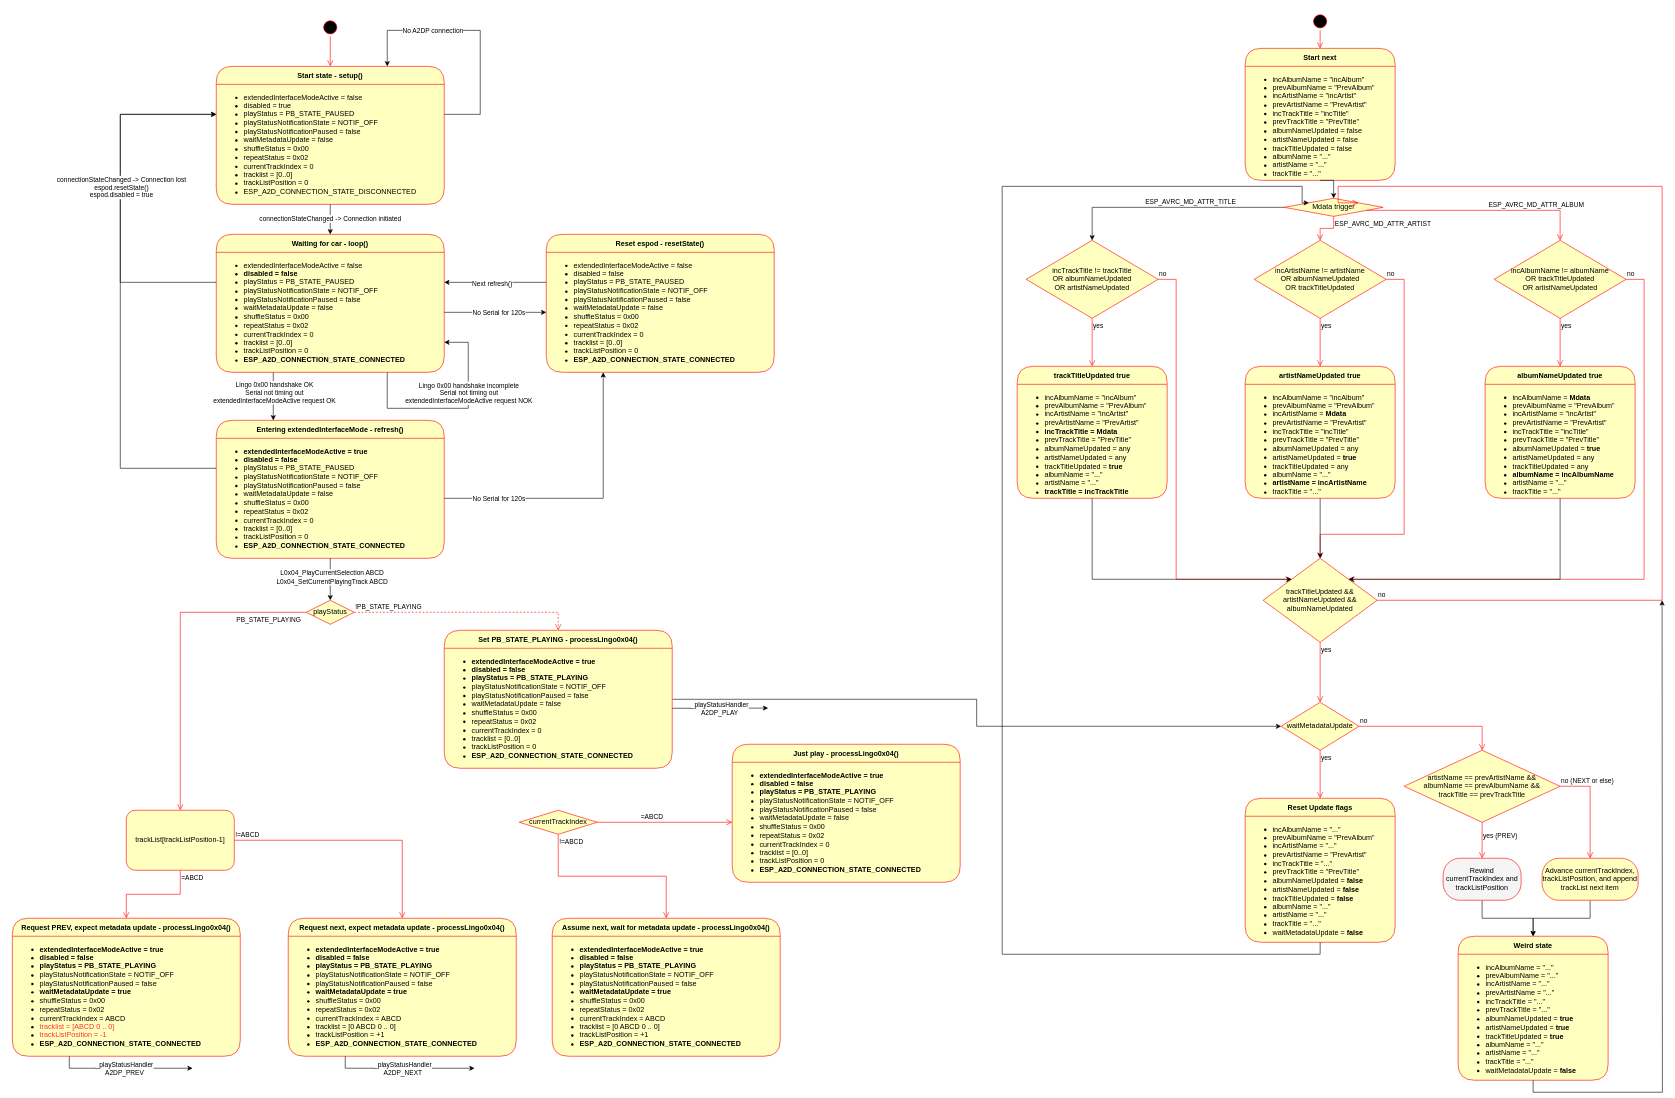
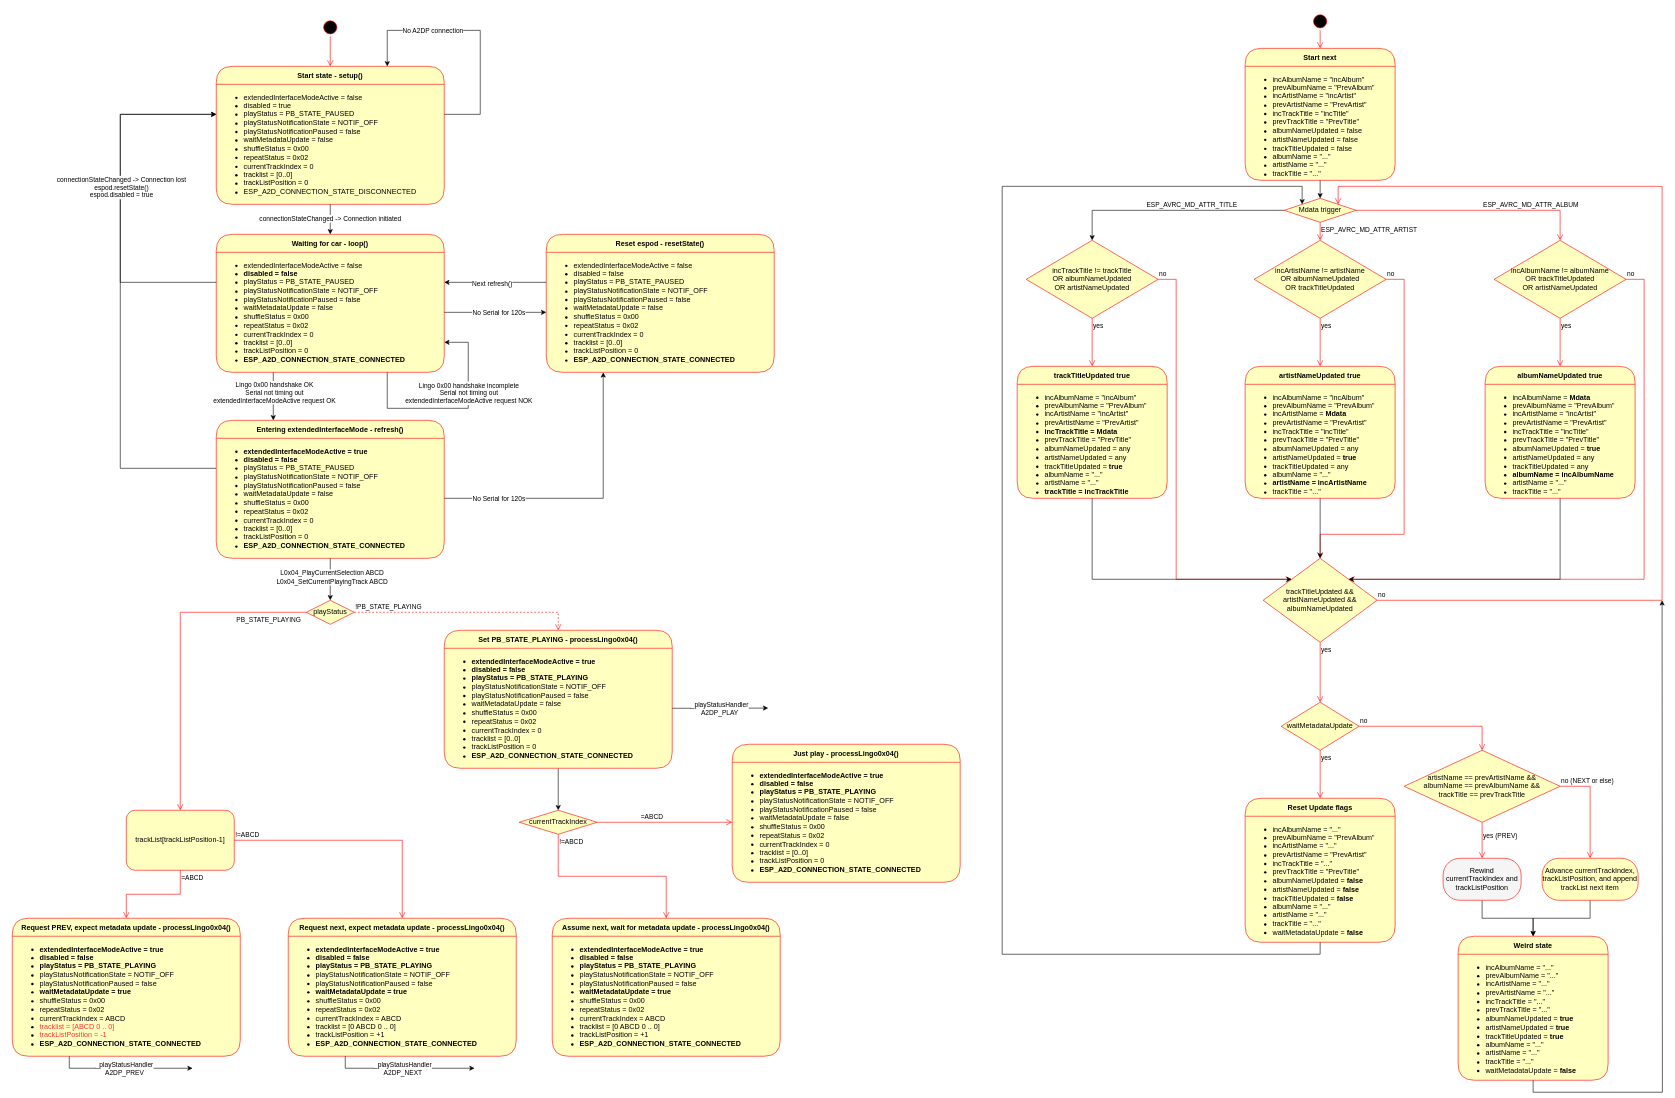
node "Mdata trigger": size 99x18 -> 72x24
edge "Set PB_STATE_PLAYING - processLingo0x04()" -> "waitMetadataUpdate": now "Set PB_STATE_PLAYING - processLingo0x04()" -> "currentTrackIndex"
